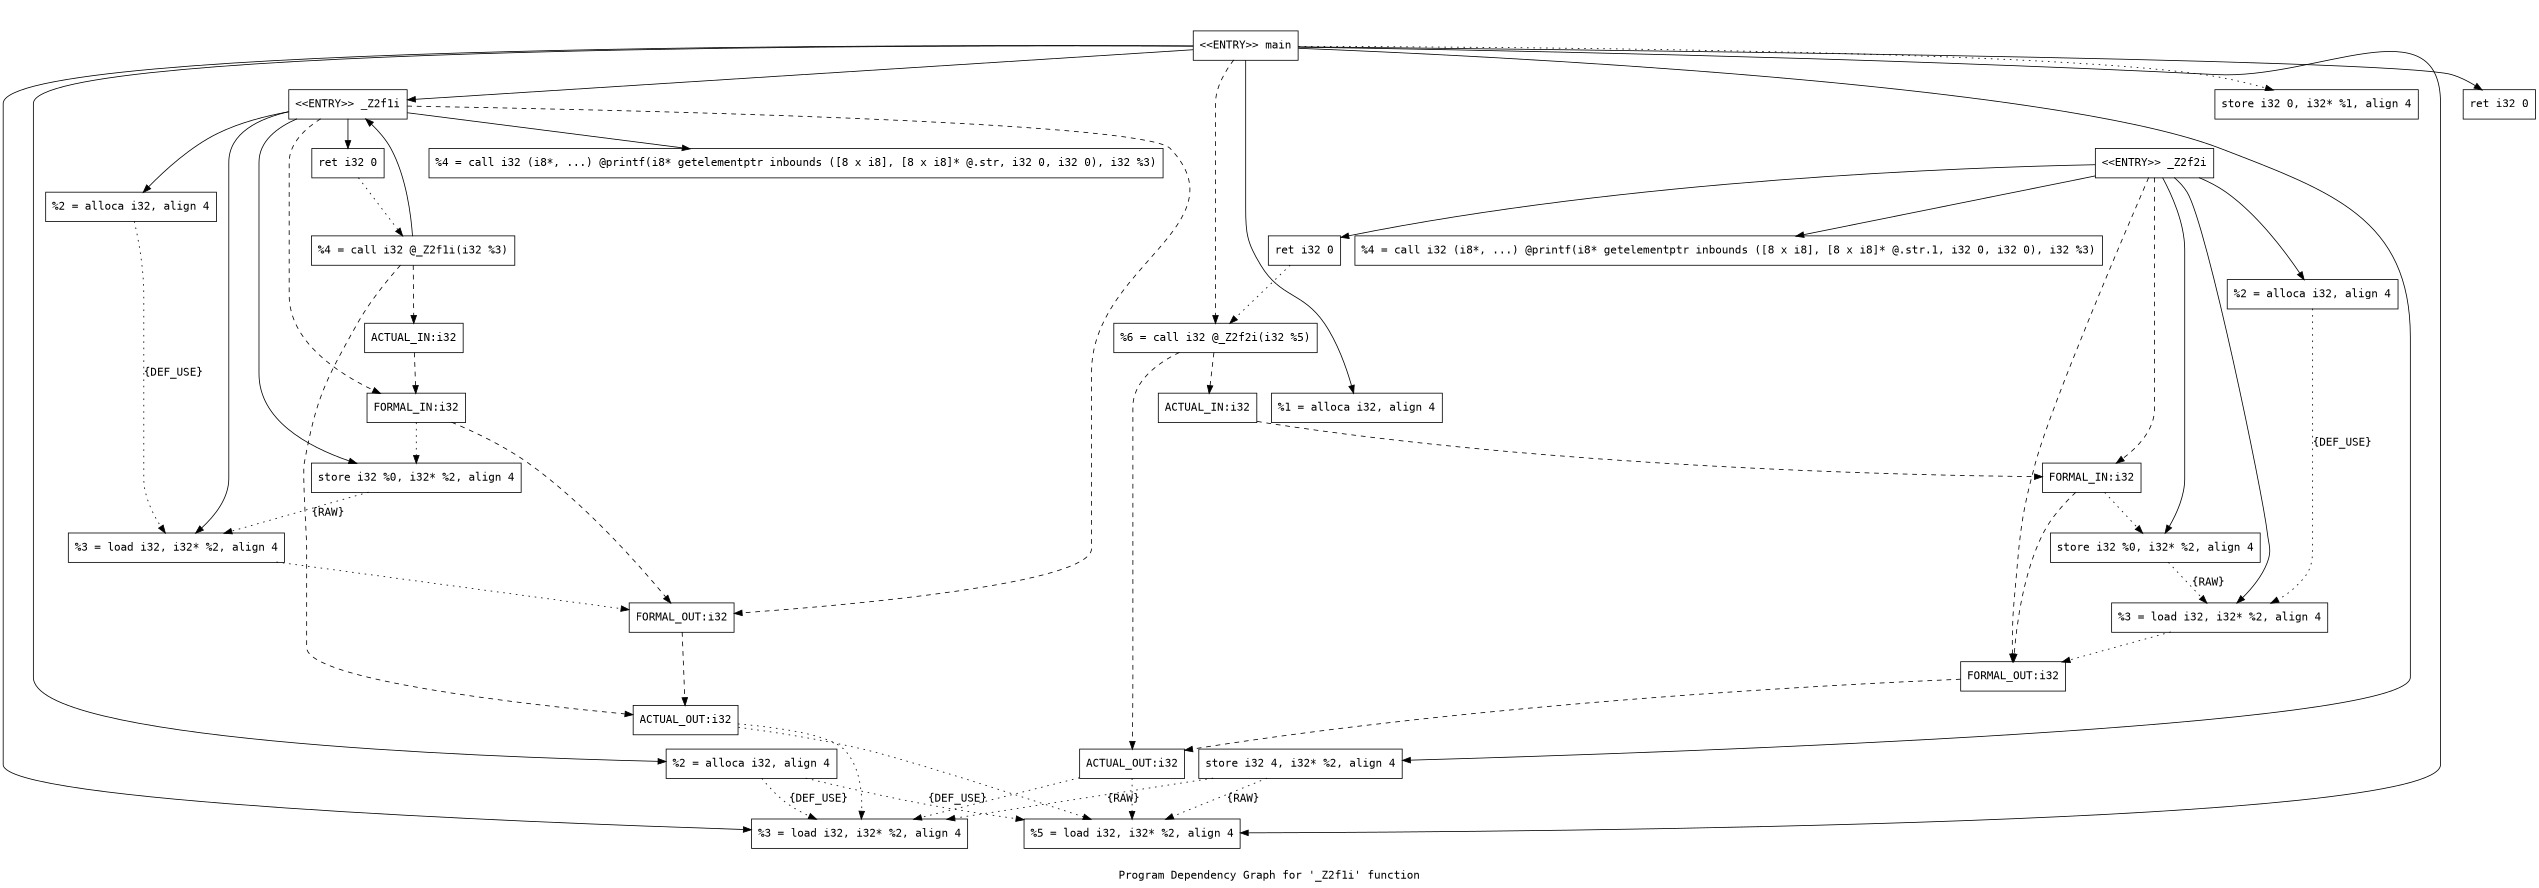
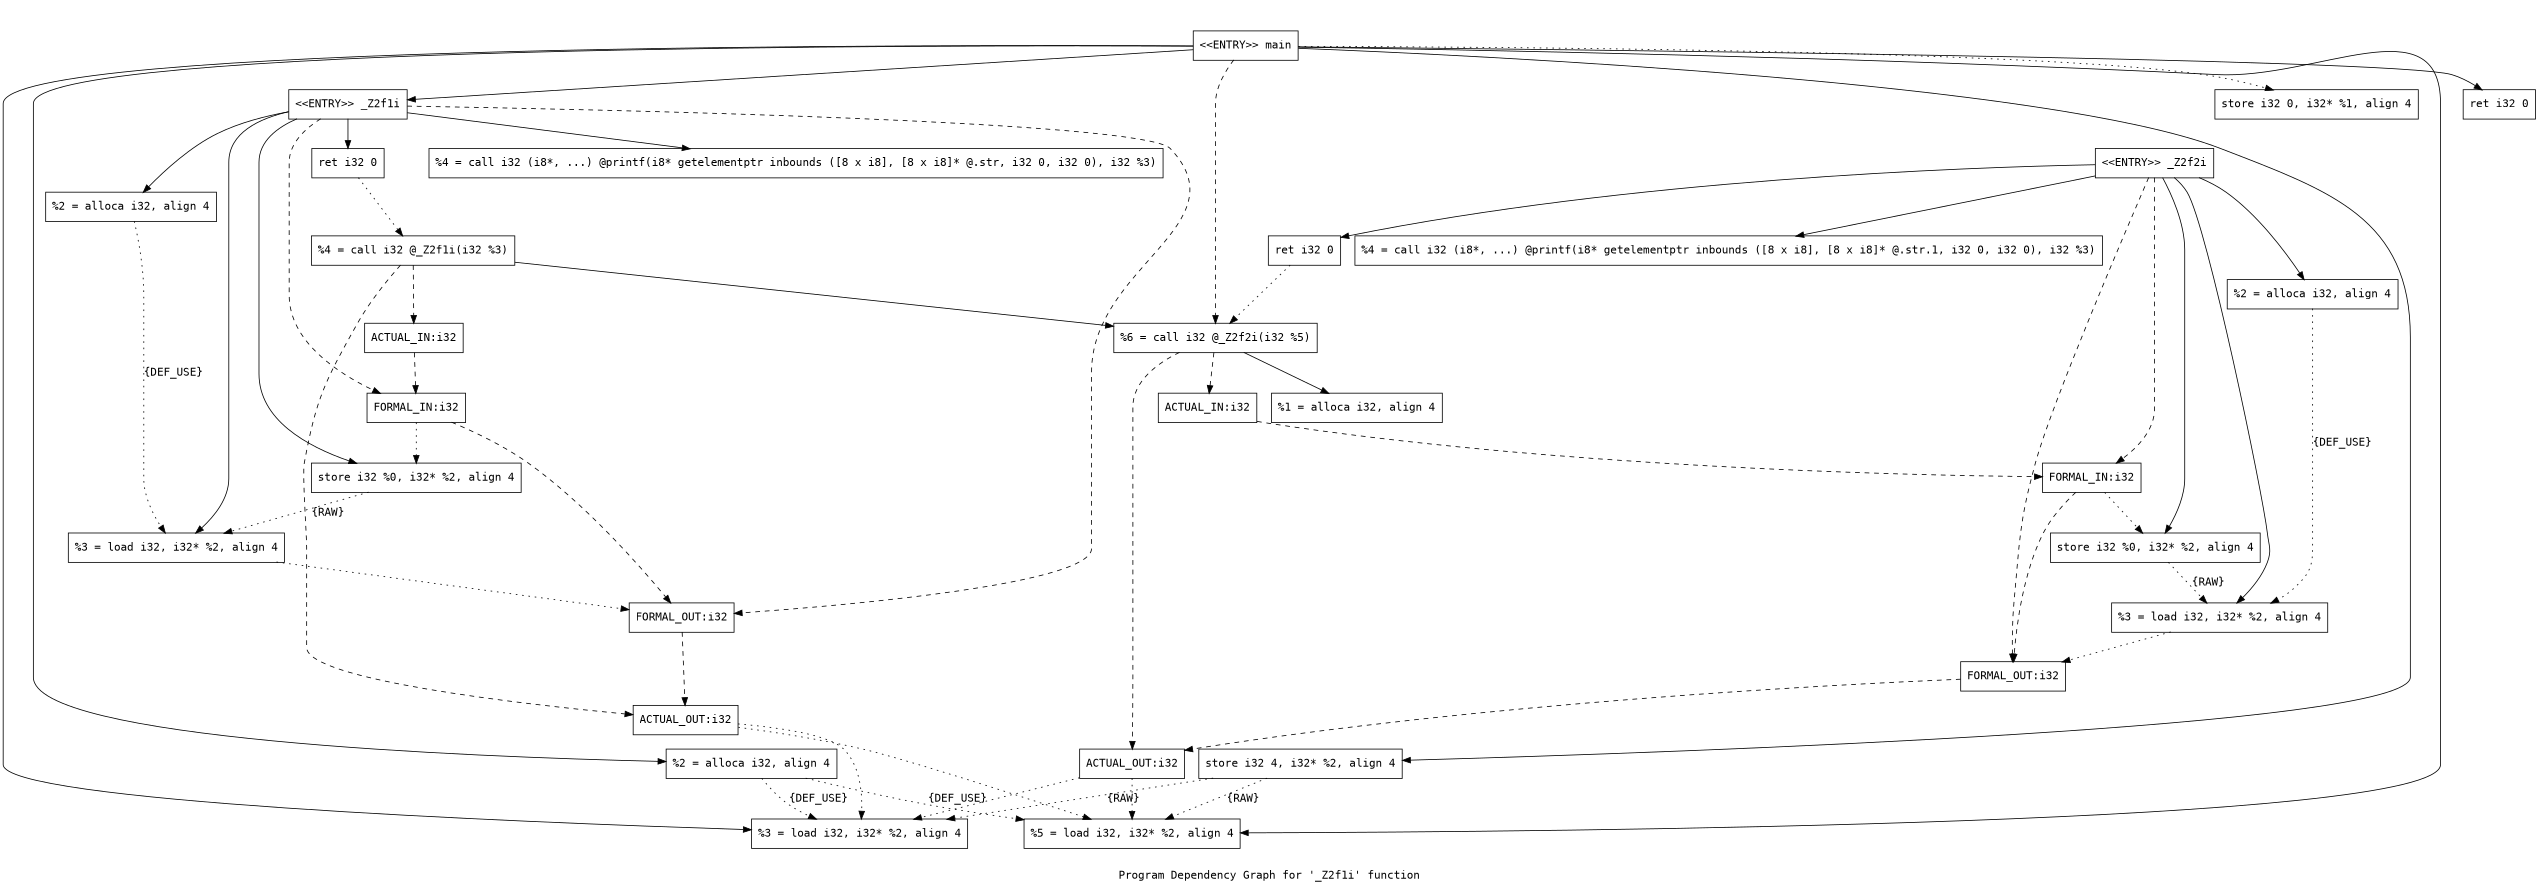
edge "%4 = call i32 @_Z2f1i(i32 %3)" -> "<<ENTRY>> _Z2f1i": now "%4 = call i32 @_Z2f1i(i32 %3)" -> "%6 = call i32 @_Z2f2i(i32 %5)"
edge "<<ENTRY>> main" -> "%1 = alloca i32, align 4": now "%6 = call i32 @_Z2f2i(i32 %5)" -> "%1 = alloca i32, align 4"
